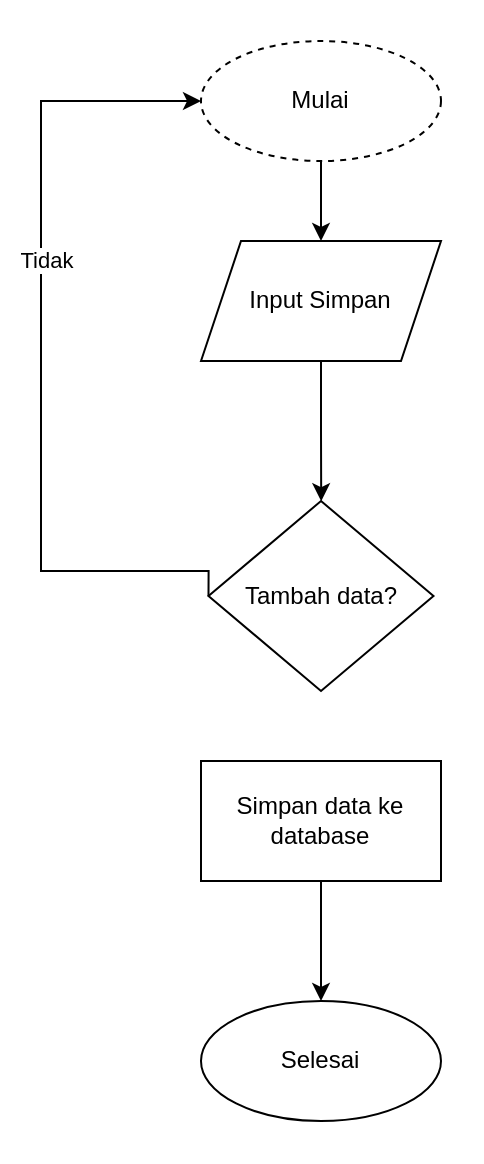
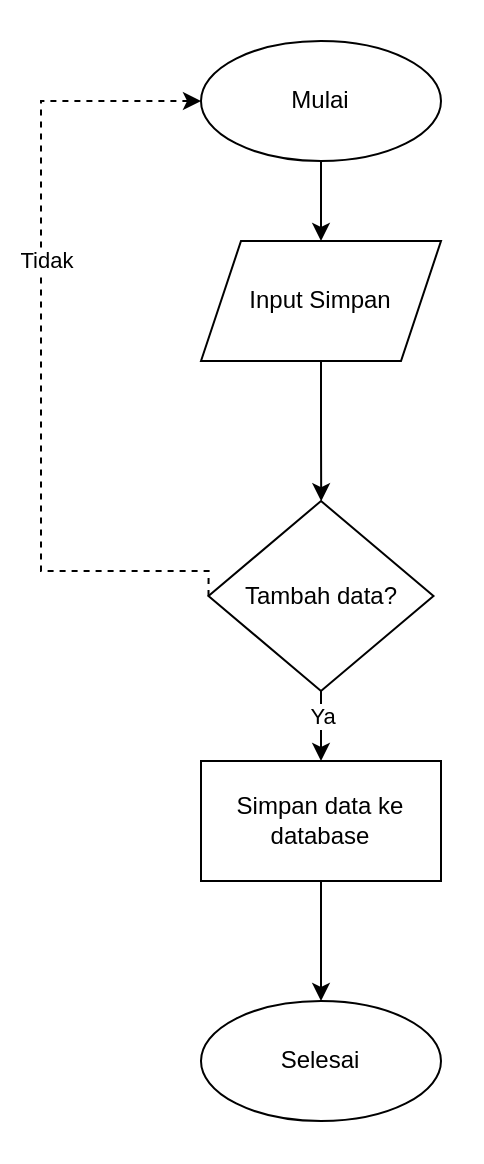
node "Mulai": style dashed -> solid
edge "Tambah data?" -> "Mulai": style solid -> dashed
edge "Tambah data?" -> "Simpan data ke database": added, label "Ya"
